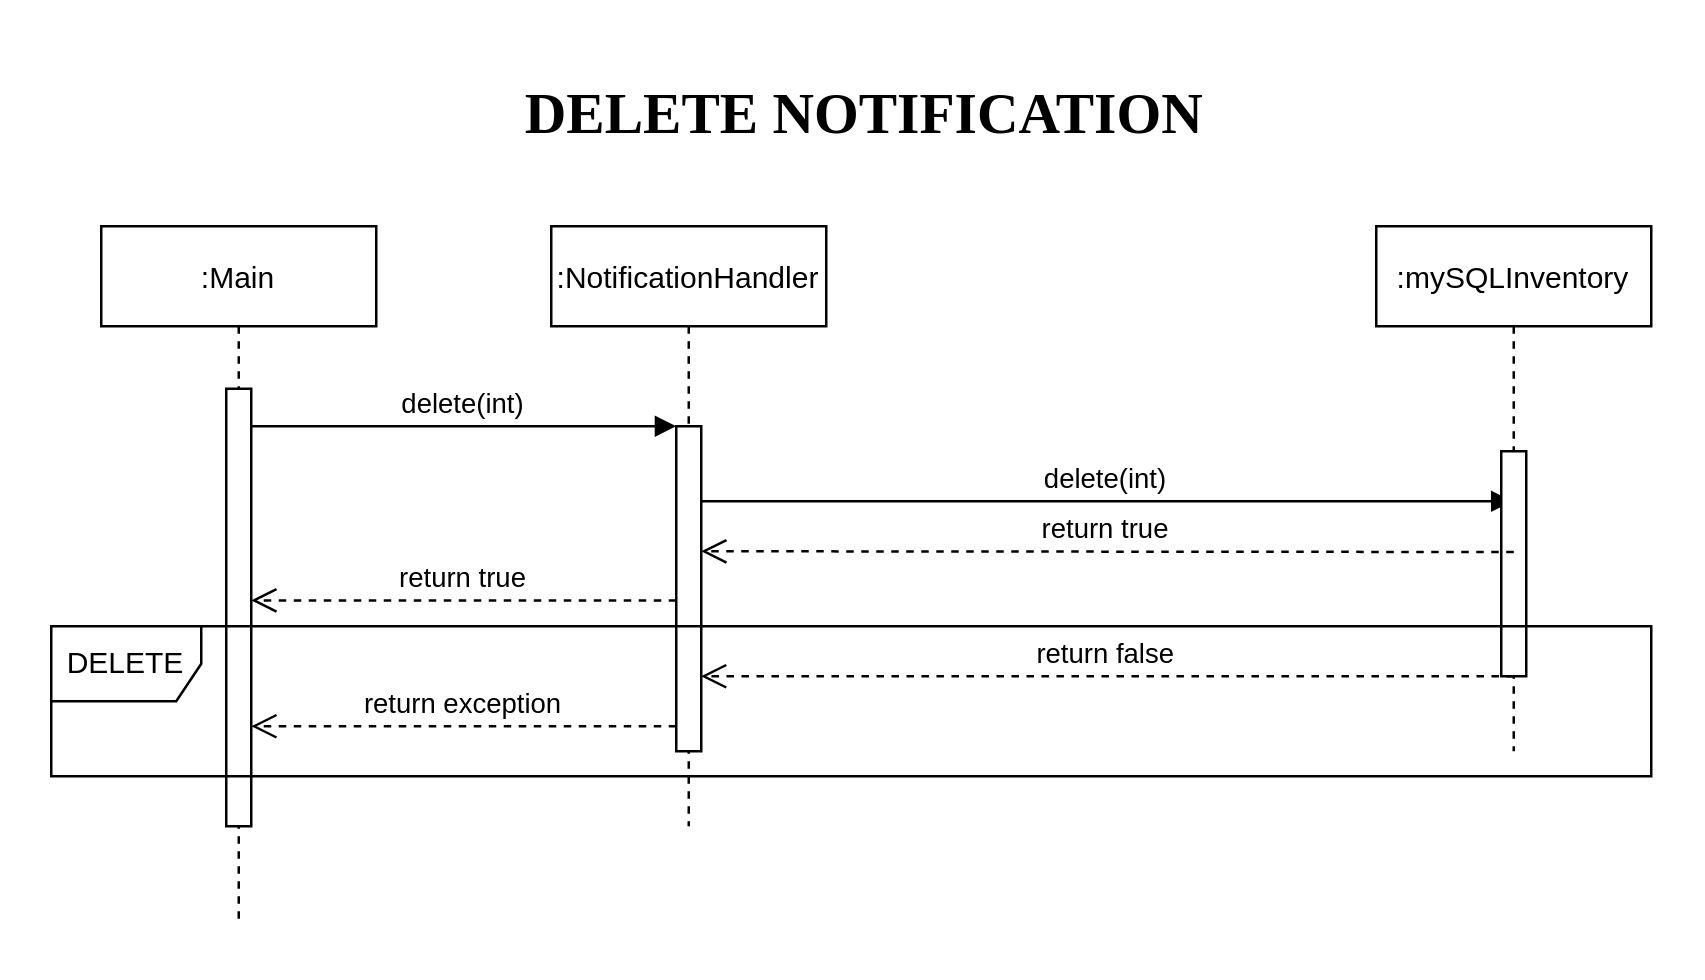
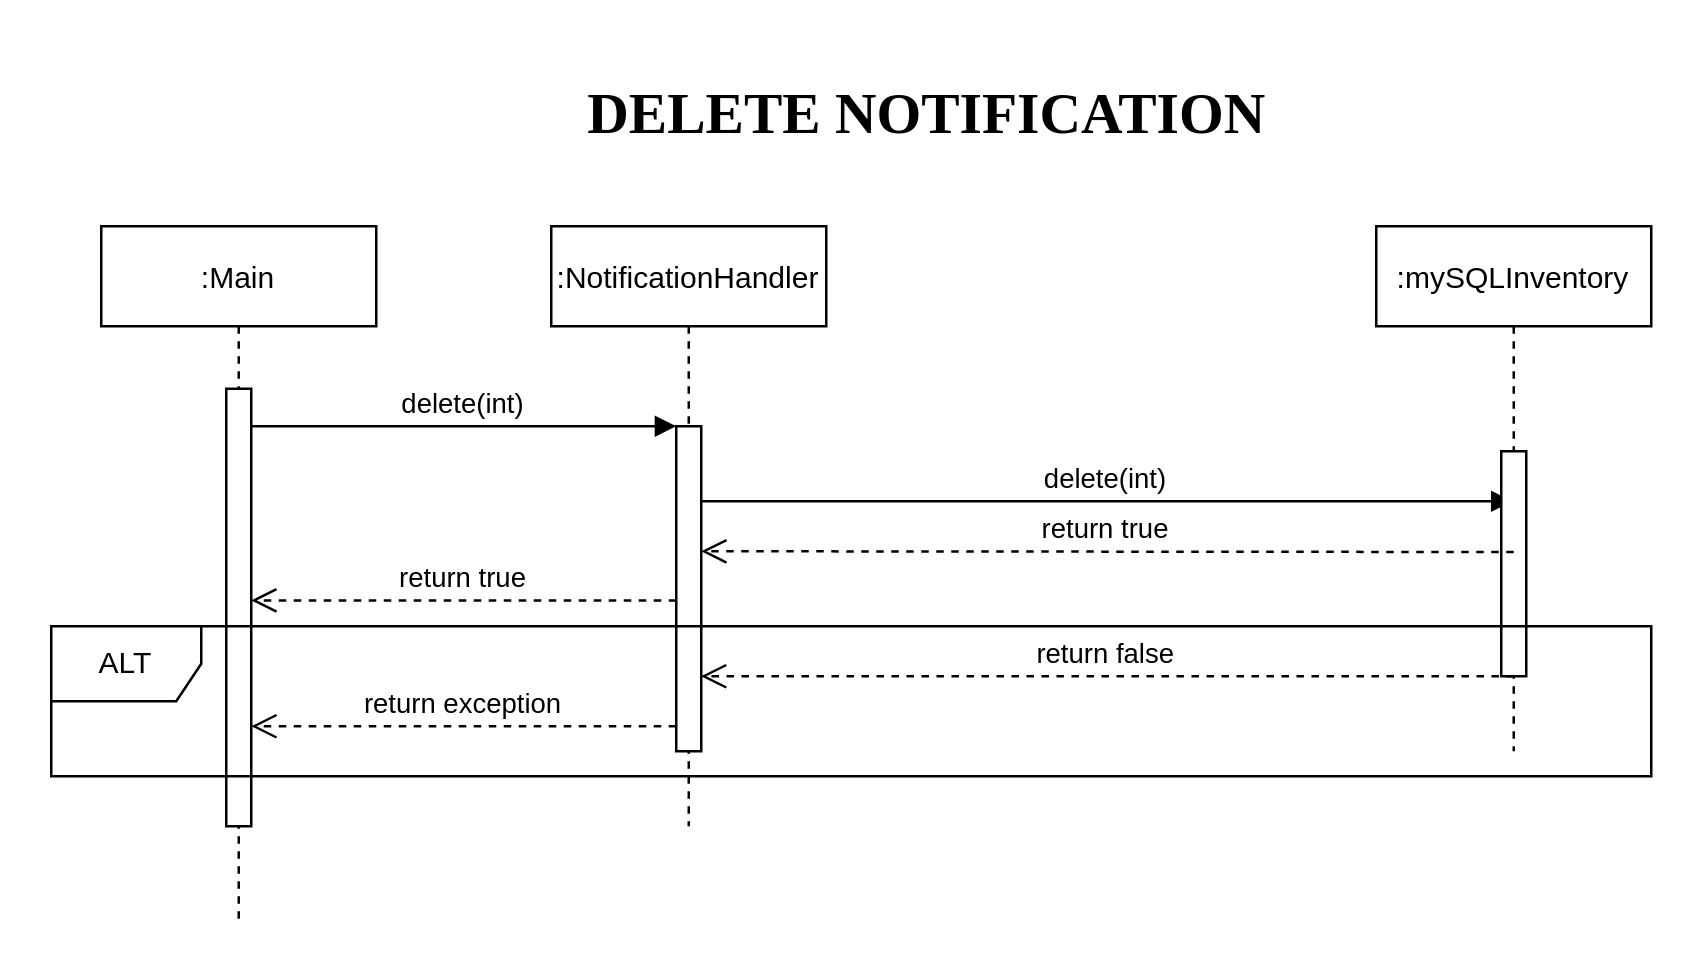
node "DELETE NOTIFICATION": moved (864, 114) -> (926, 114)
node "DELETE": label "DELETE" -> "ALT"
